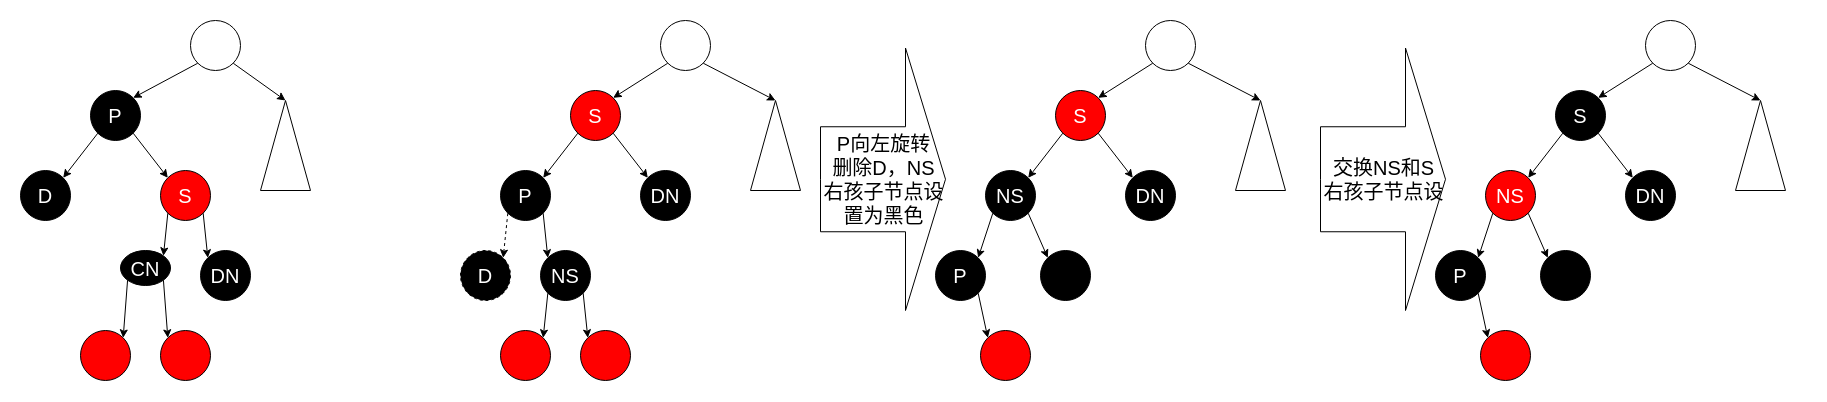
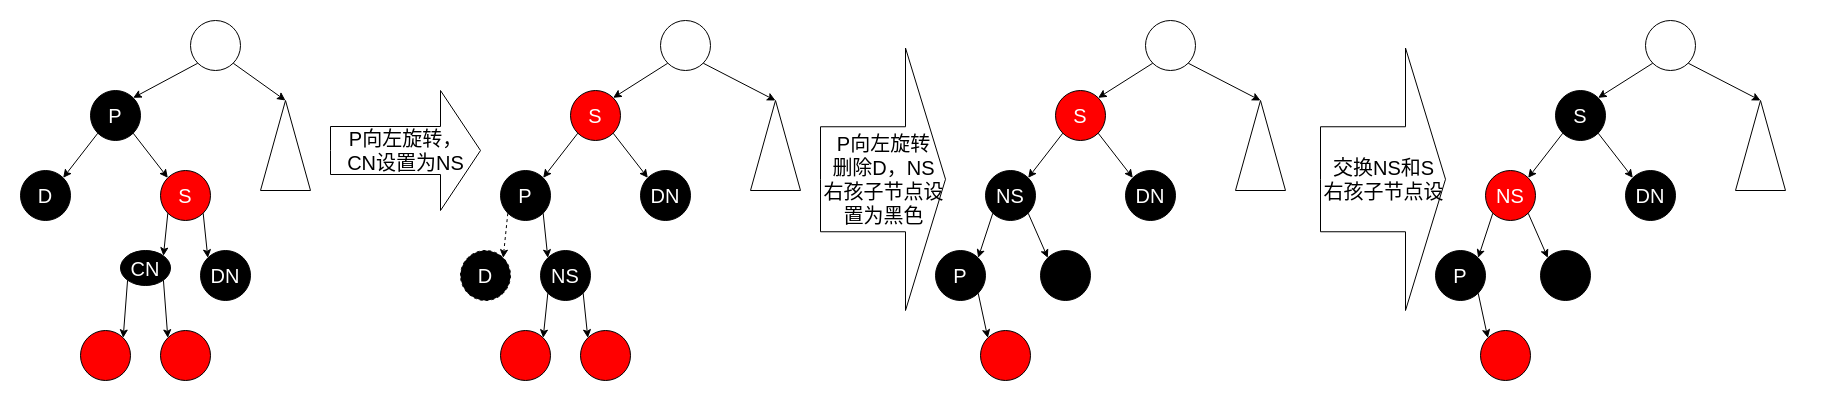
node "P向左旋转， CN设置为NS": added
